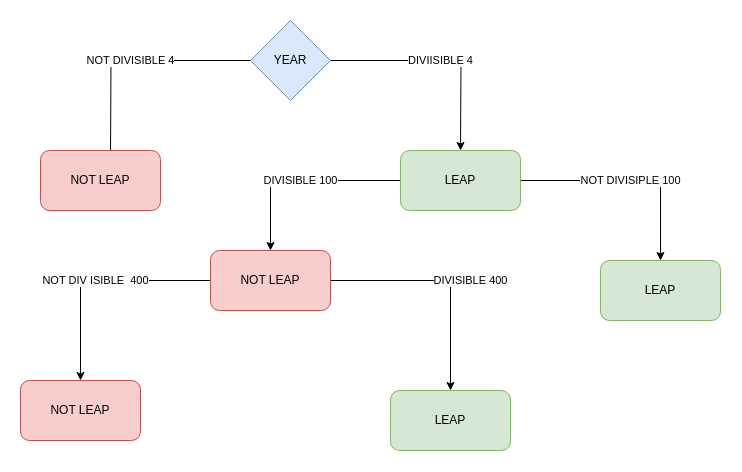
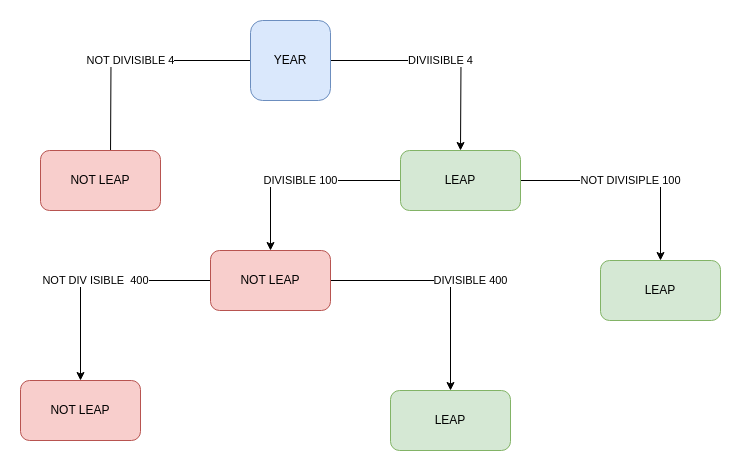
node "YEAR": shape diamond -> rounded rectangle
